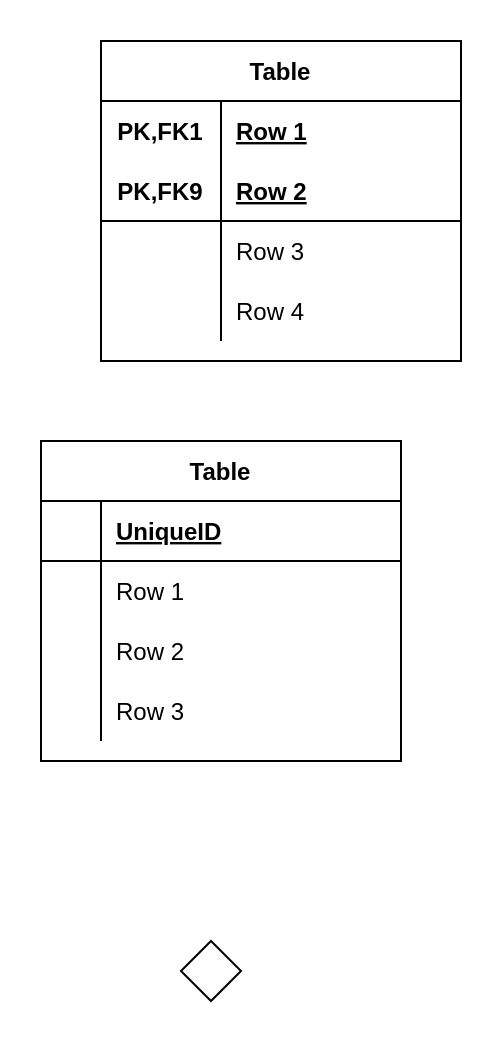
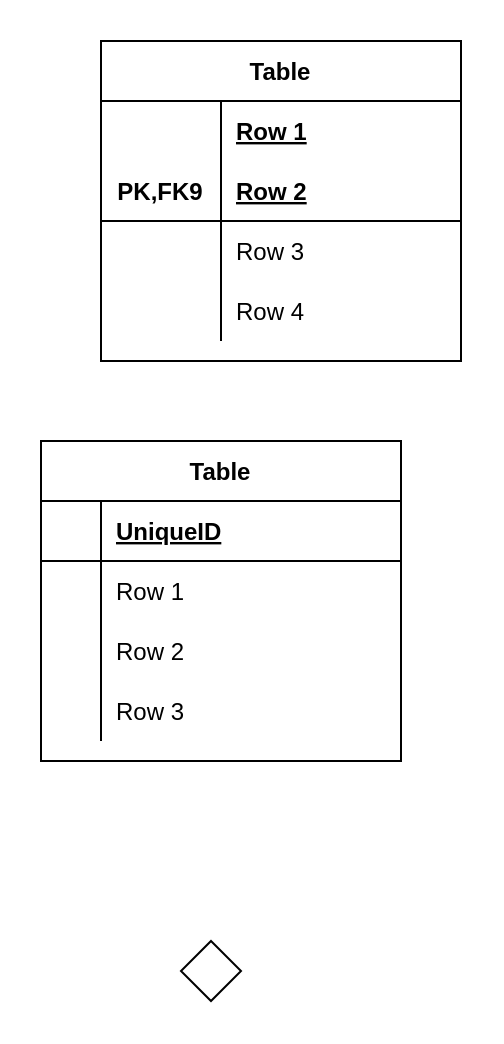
node "PK,FK1": removed
